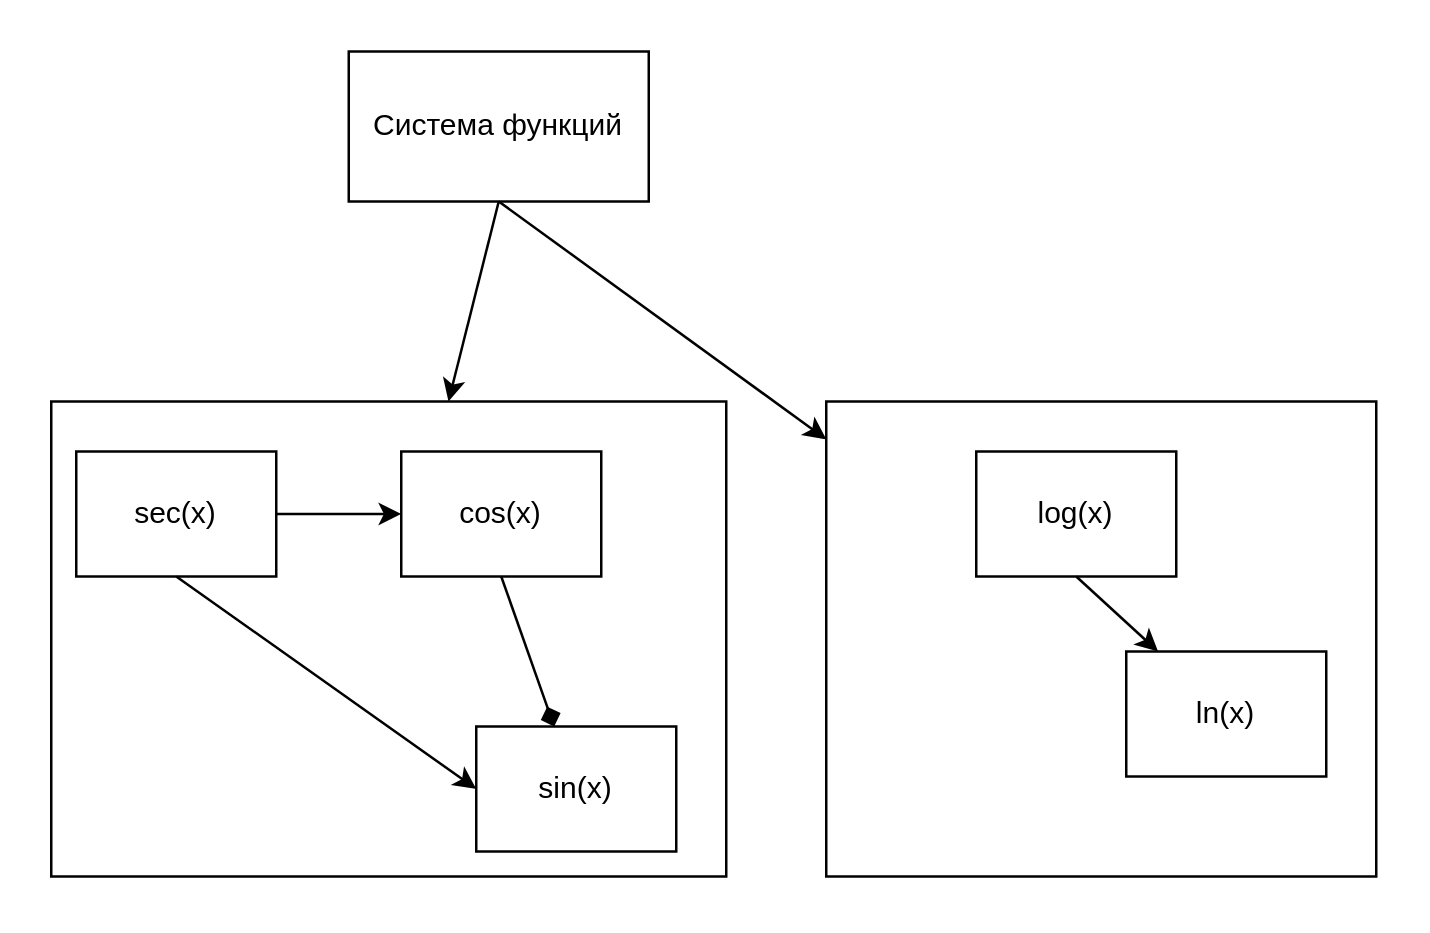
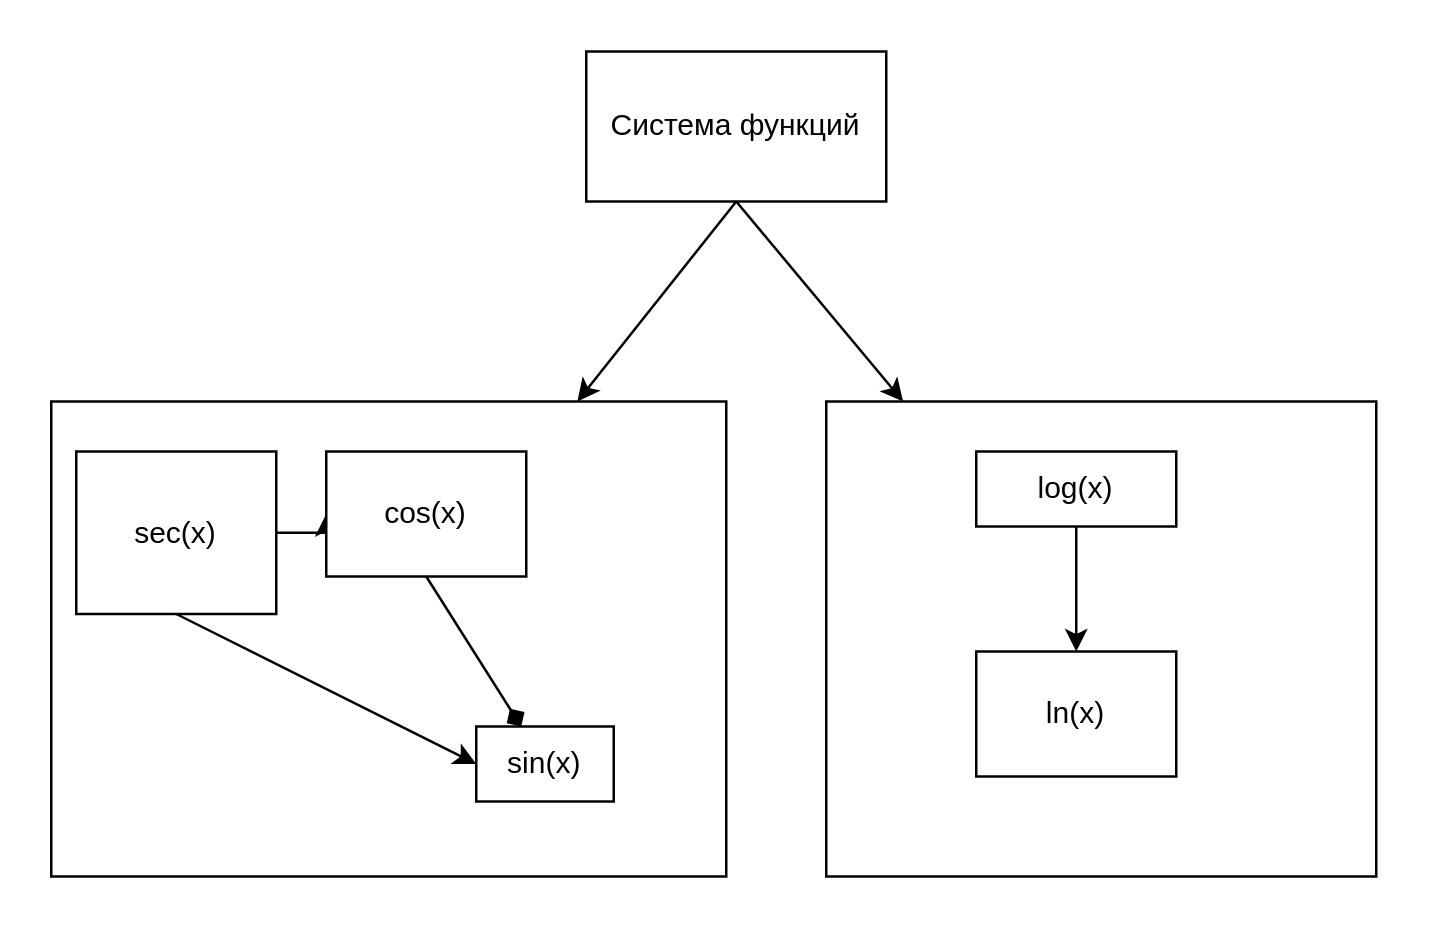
node "Система функций": moved (499, 126) -> (736, 126)
node "sec(x)": size 200x125 -> 200x163
node "cos(x)": moved (501, 514) -> (426, 514)
node "log(x)": size 200x125 -> 200x75
node "ln(x)": moved (1226, 714) -> (1076, 714)
node "sin(x)": size 200x125 -> 138x75
